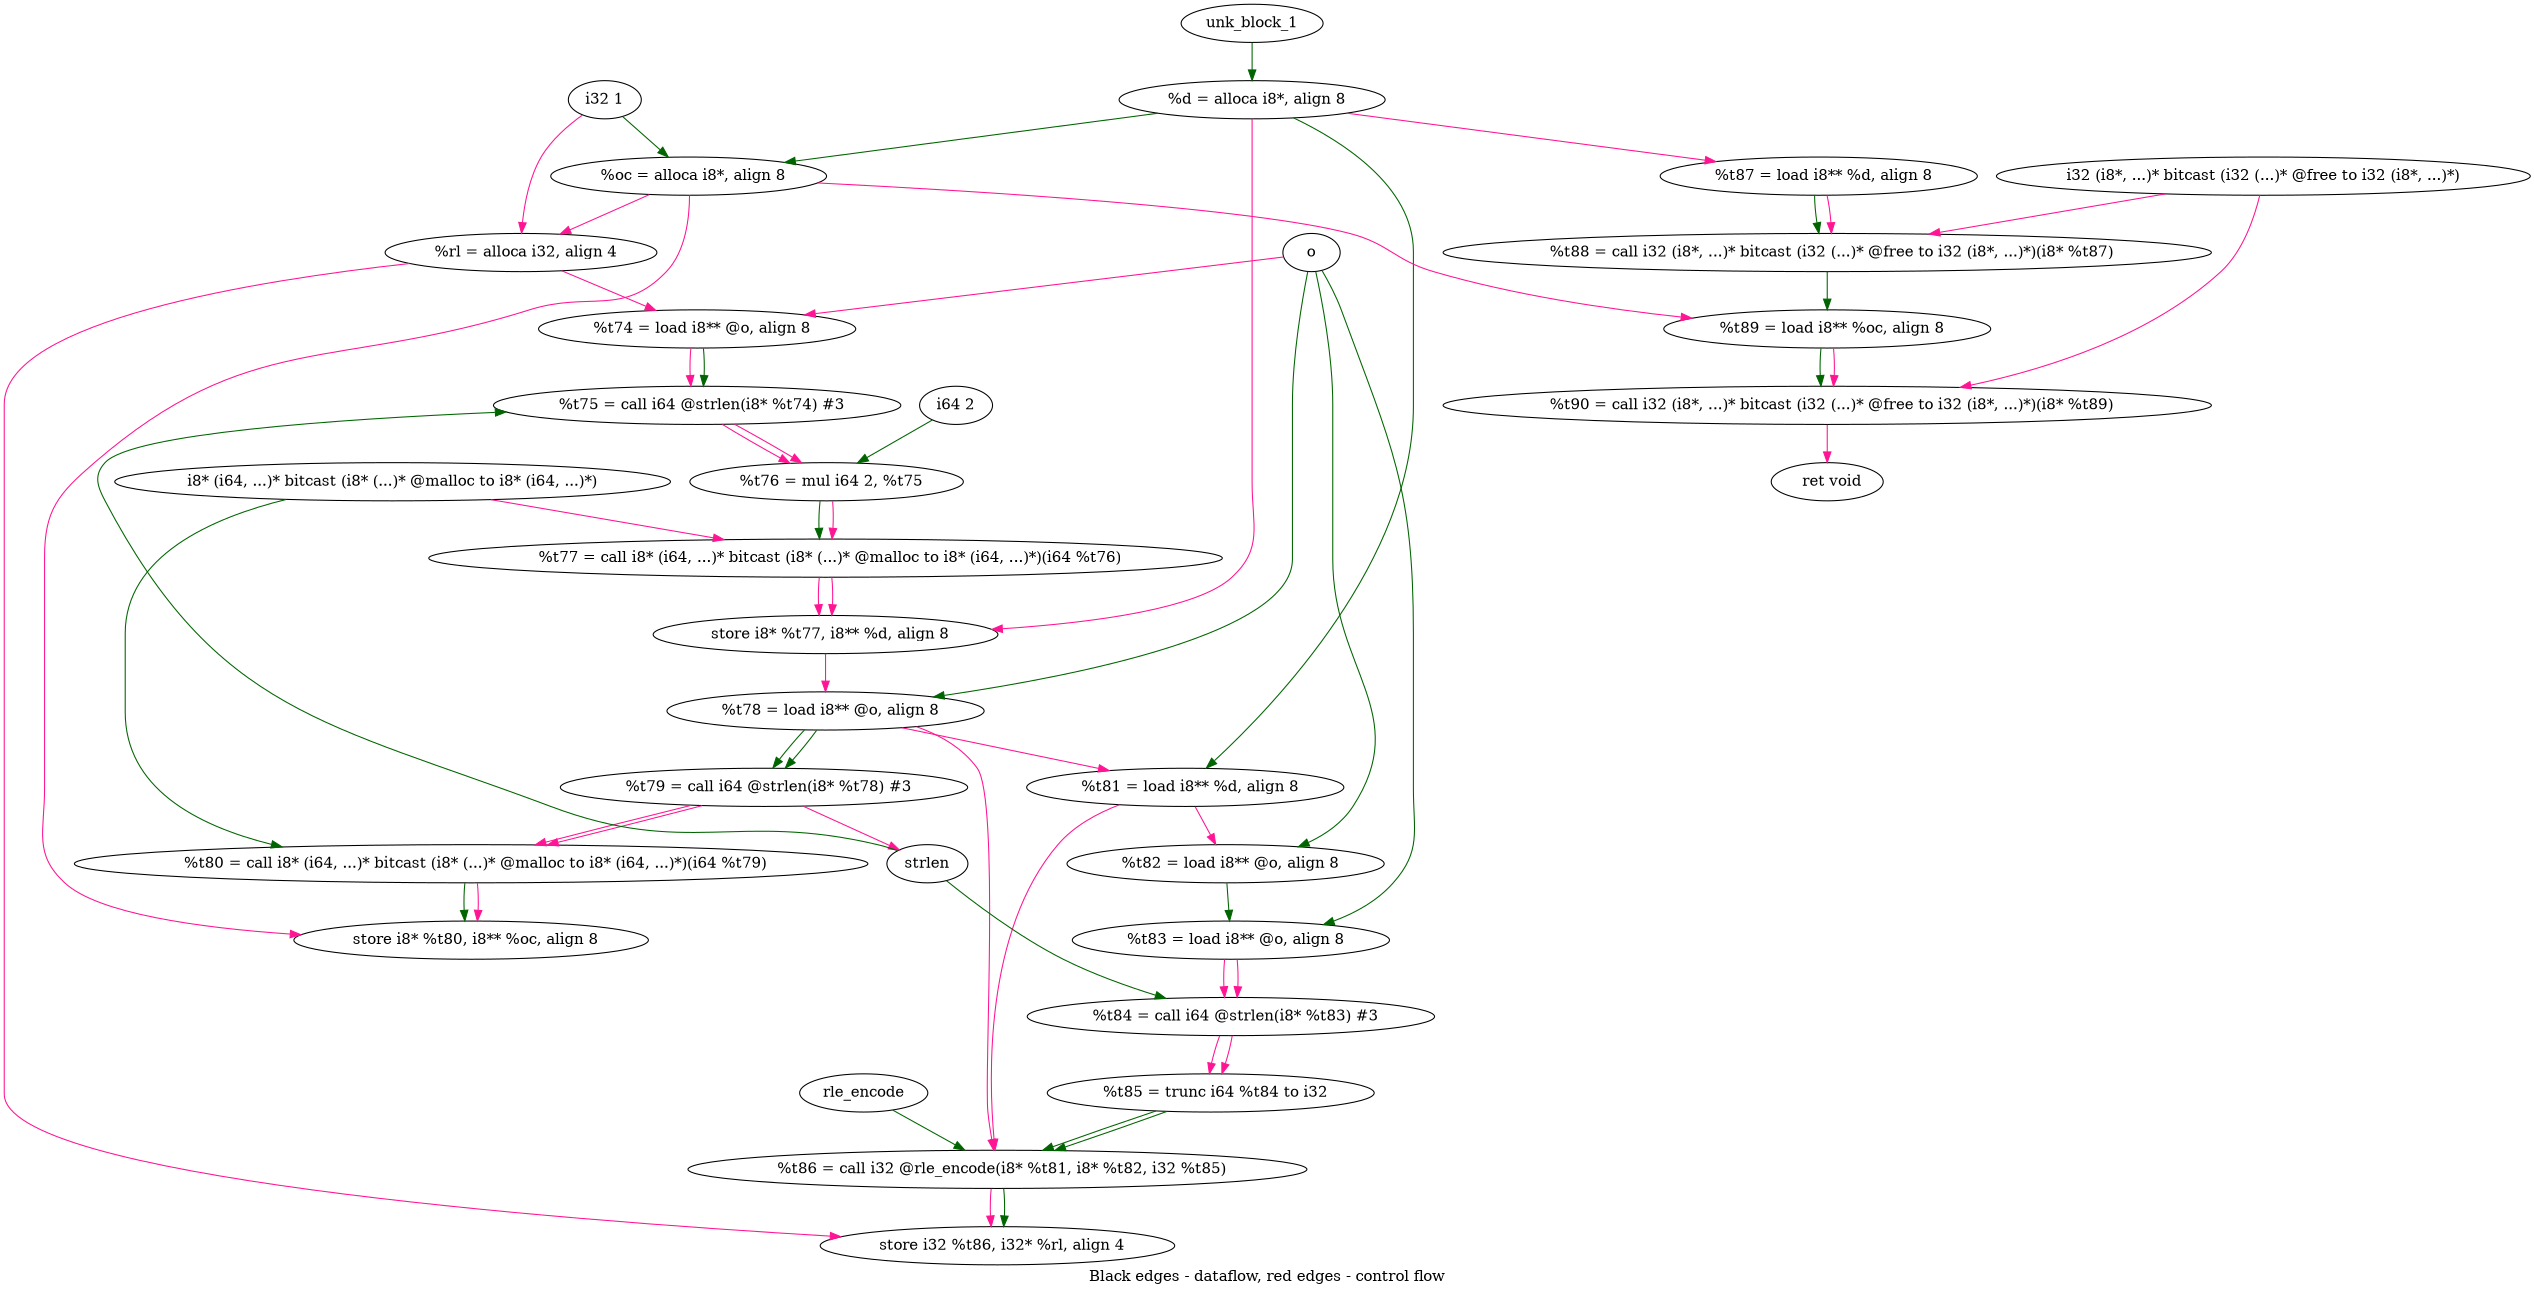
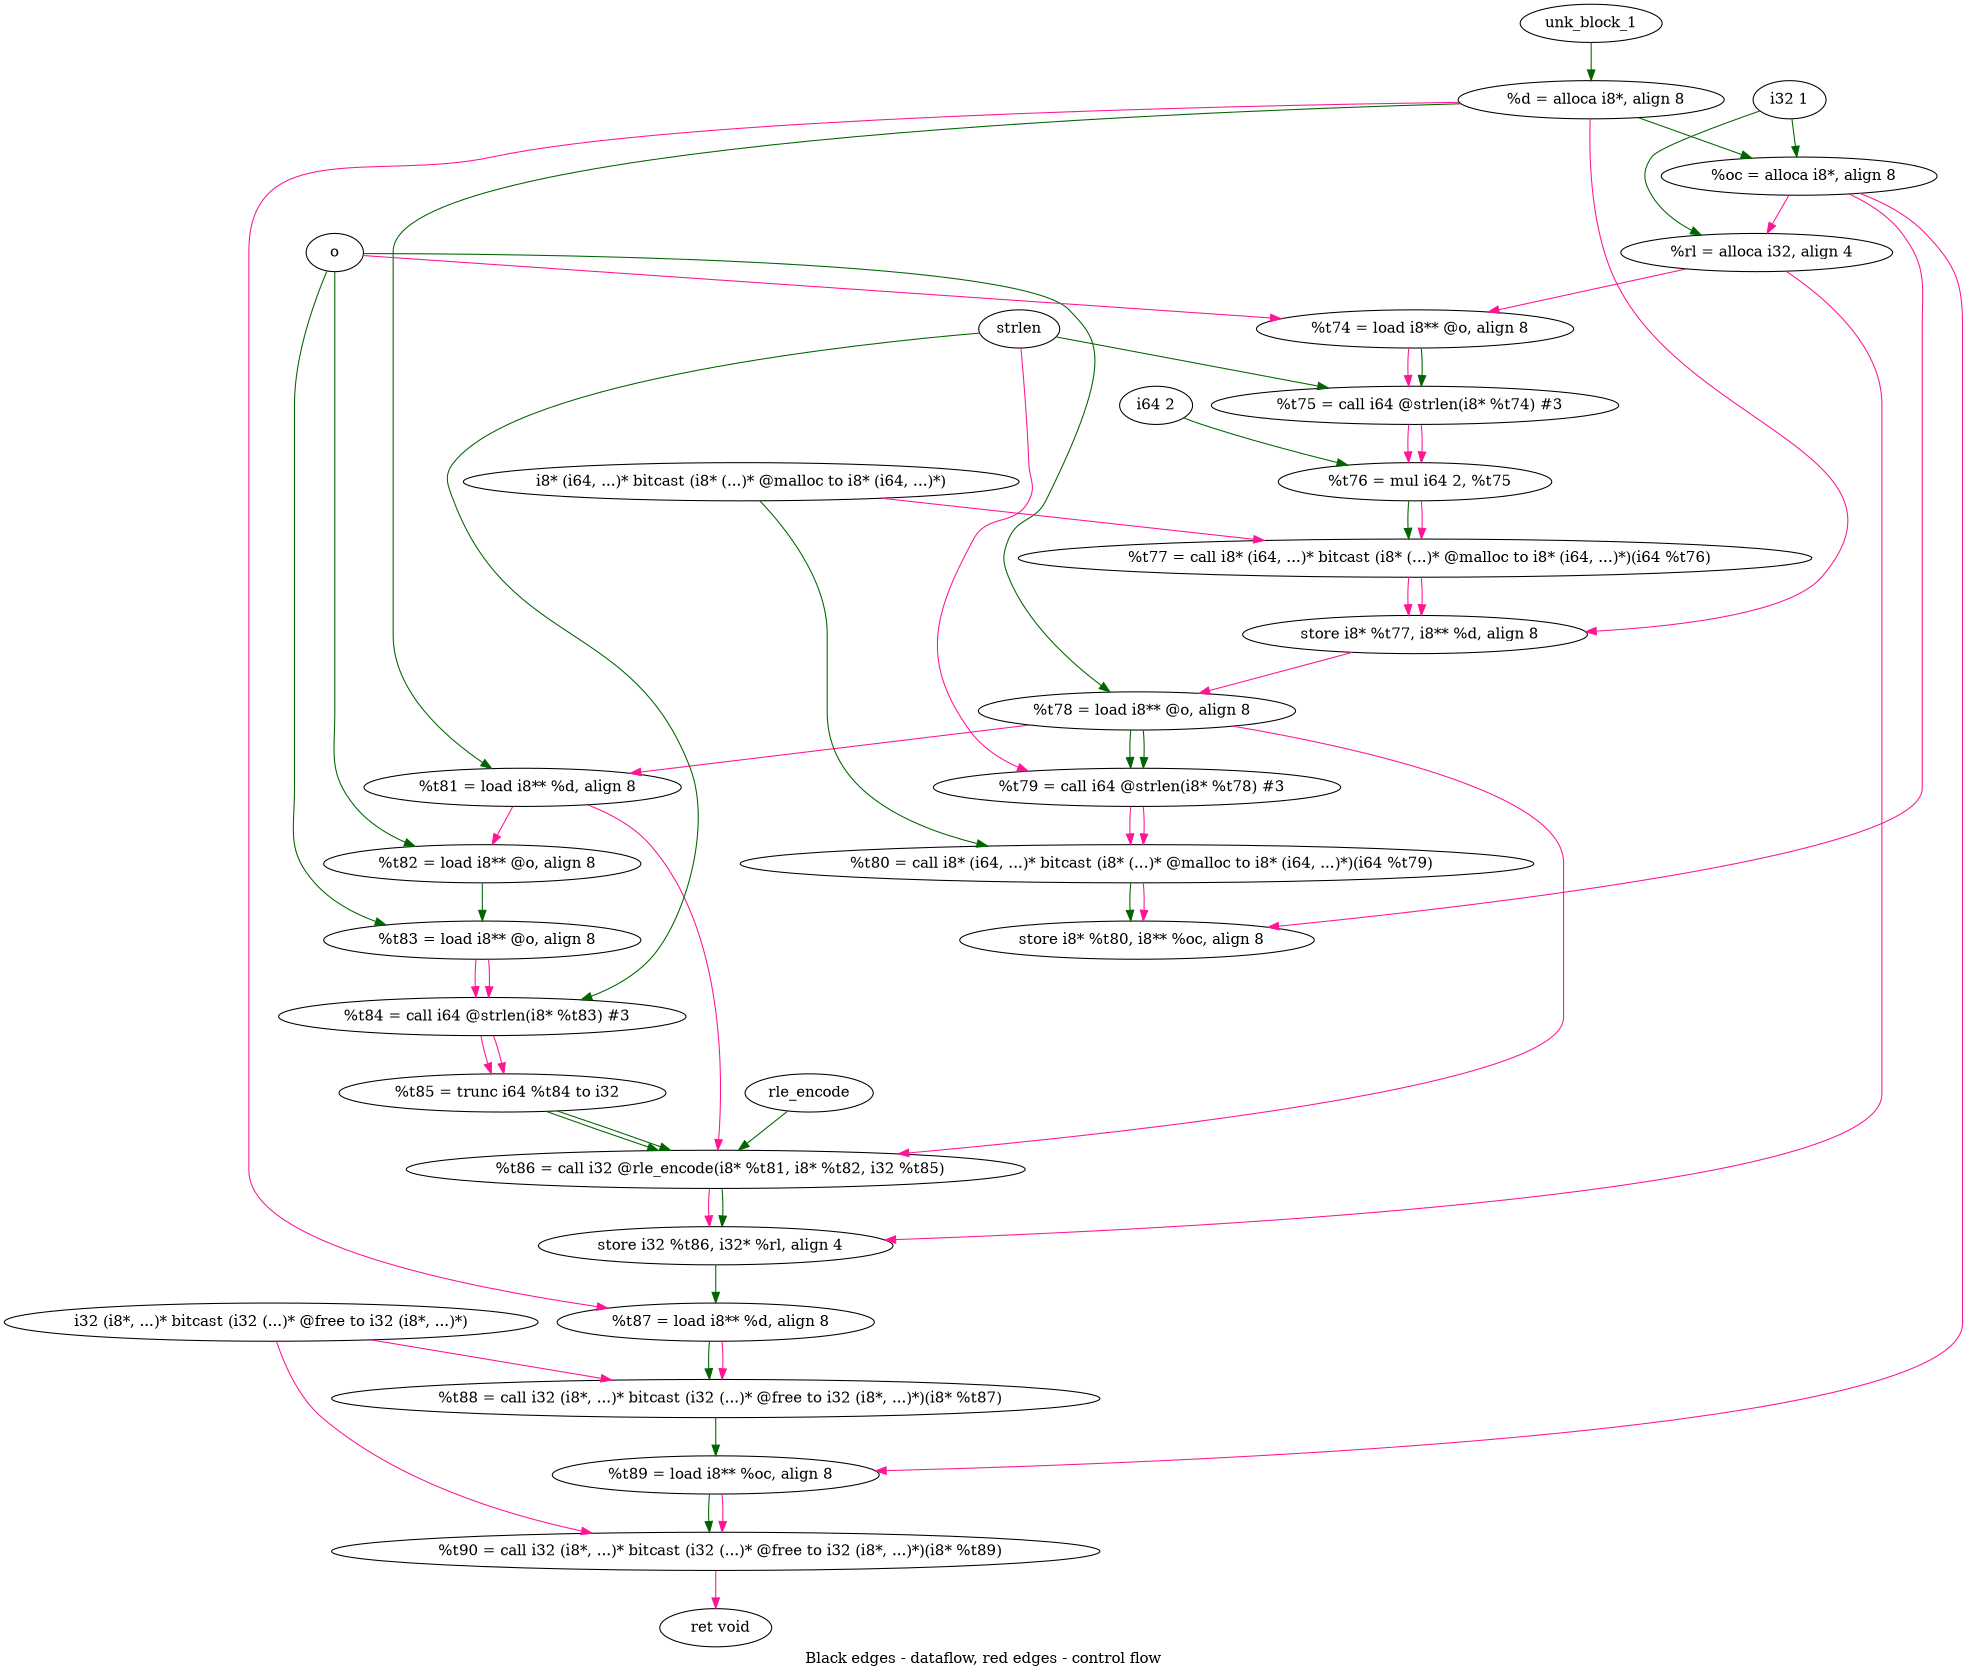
edge "i32 1" -> "%rl = alloca i32, align 4": color deeppink -> darkgreen
edge "%t79 = call i64 @strlen(i8* %t78) #3" -> "strlen": reversed
edge "store i32 %t86, i32* %rl, align 4" -> "%t87 = load i8** %d, align 8": added
